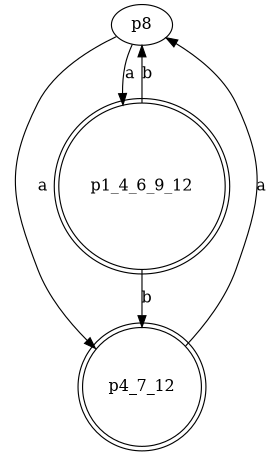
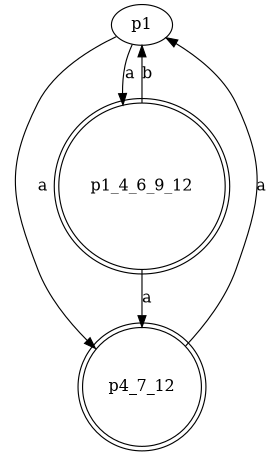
node "p8": label "p8" -> "p1"
edge "p1_4_6_9_12" -> "p4_7_12": label "b" -> "a"
